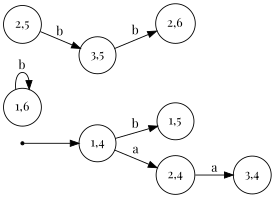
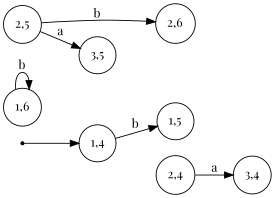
edge "2,5" -> "3,5": label "b" -> "a"
edge "3,5" -> "2,6": now "2,5" -> "2,6"
edge "1,4" -> "2,4": removed, label "a"
